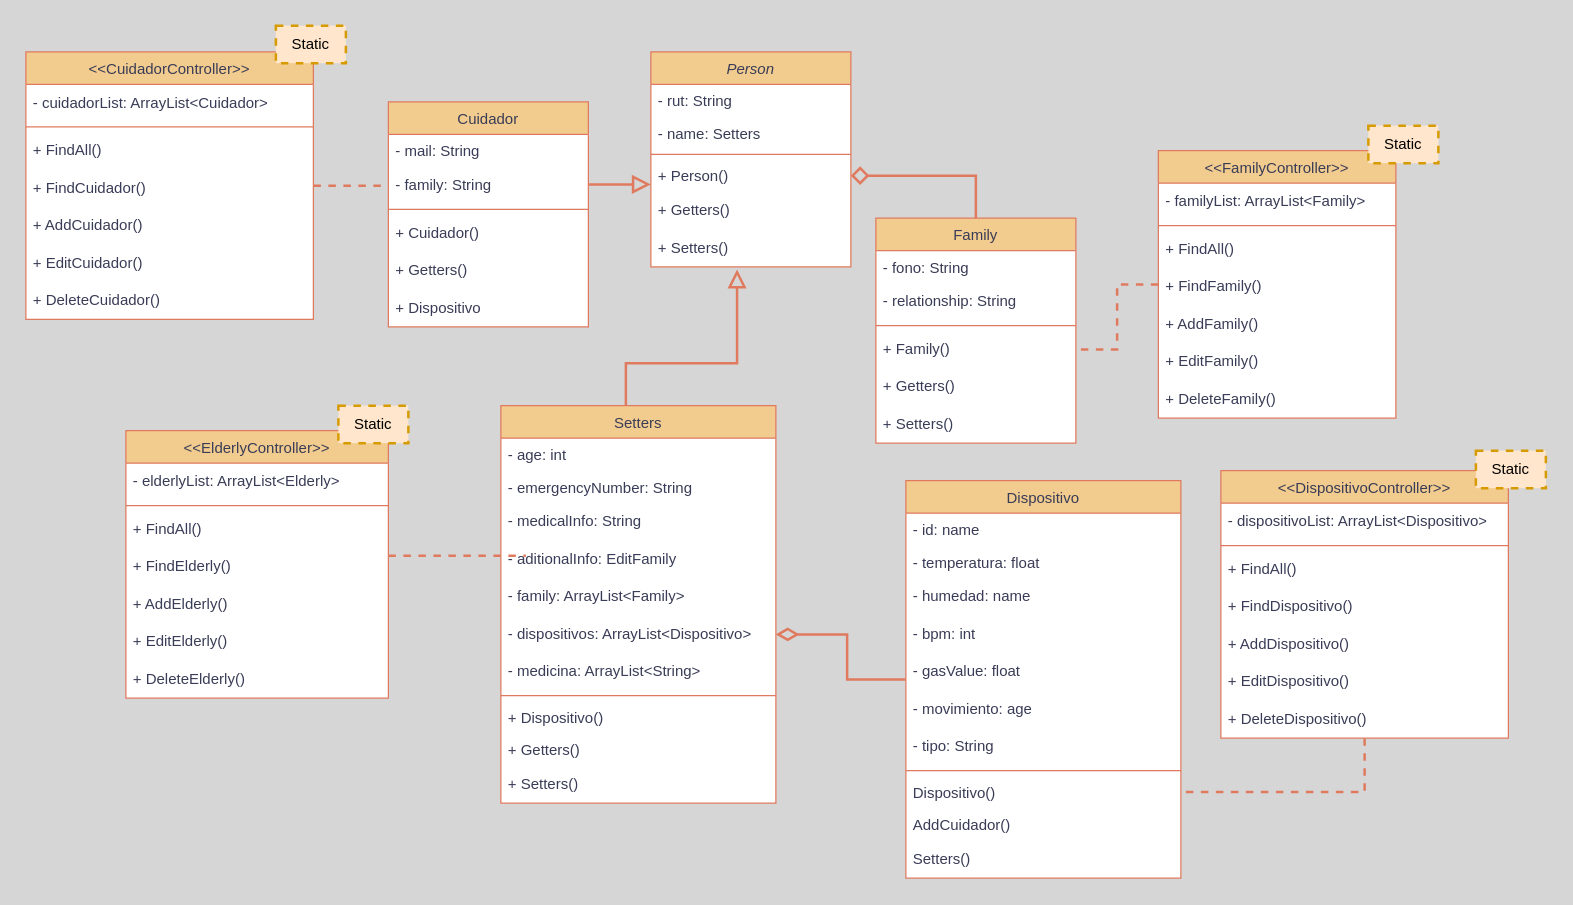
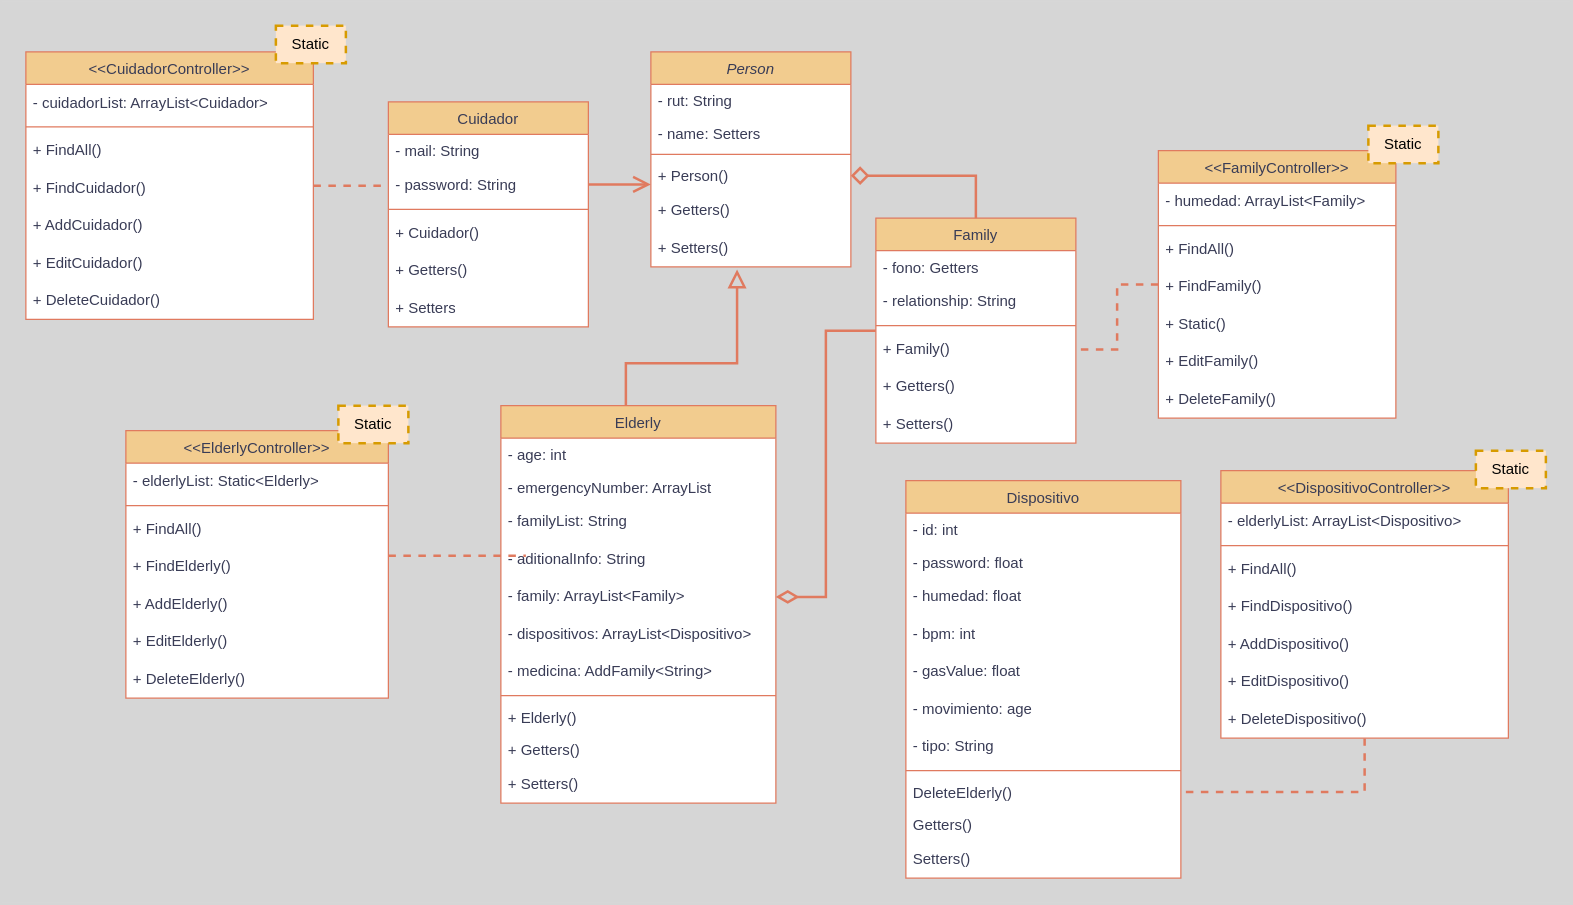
edge "Cuidador" -> "Person": arrowhead block -> open
node "- family: String": label "- family: String" -> "- password: String"
node "- familyList: ArrayList<Family>": label "- familyList: ArrayList<Family>" -> "- humedad: ArrayList<Family>"
node "- fono: String": label "- fono: String" -> "- fono: Getters"
node "+ Dispositivo": label "+ Dispositivo" -> "+ Setters"
node "+ AddFamily()": label "+ AddFamily()" -> "+ Static()"
node "Setters": label "Setters" -> "Elderly"
edge "Family" -> "- family: ArrayList<Family>": added
node "- elderlyList: ArrayList<Elderly>": label "- elderlyList: ArrayList<Elderly>" -> "- elderlyList: Static<Elderly>"
node "- emergencyNumber: String": label "- emergencyNumber: String" -> "- emergencyNumber: ArrayList"
node "- medicalInfo: String": label "- medicalInfo: String" -> "- familyList: String"
node "- dispositivoList: ArrayList<Dispositivo>": label "- dispositivoList: ArrayList<Dispositivo>" -> "- elderlyList: ArrayList<Dispositivo>"
node "- id: name": label "- id: name" -> "- id: int"
node "- aditionalInfo: EditFamily": label "- aditionalInfo: EditFamily" -> "- aditionalInfo: String"
node "- temperatura: float": label "- temperatura: float" -> "- password: float"
node "- humedad: name": label "- humedad: name" -> "- humedad: float"
edge "Dispositivo" -> "- dispositivos: ArrayList<Dispositivo>": removed
node "- medicina: ArrayList<String>": label "- medicina: ArrayList<String>" -> "- medicina: AddFamily<String>"
node "+ Dispositivo()": label "+ Dispositivo()" -> "+ Elderly()"
node "Dispositivo()": label "Dispositivo()" -> "DeleteElderly()"
node "AddCuidador()": label "AddCuidador()" -> "Getters()"
